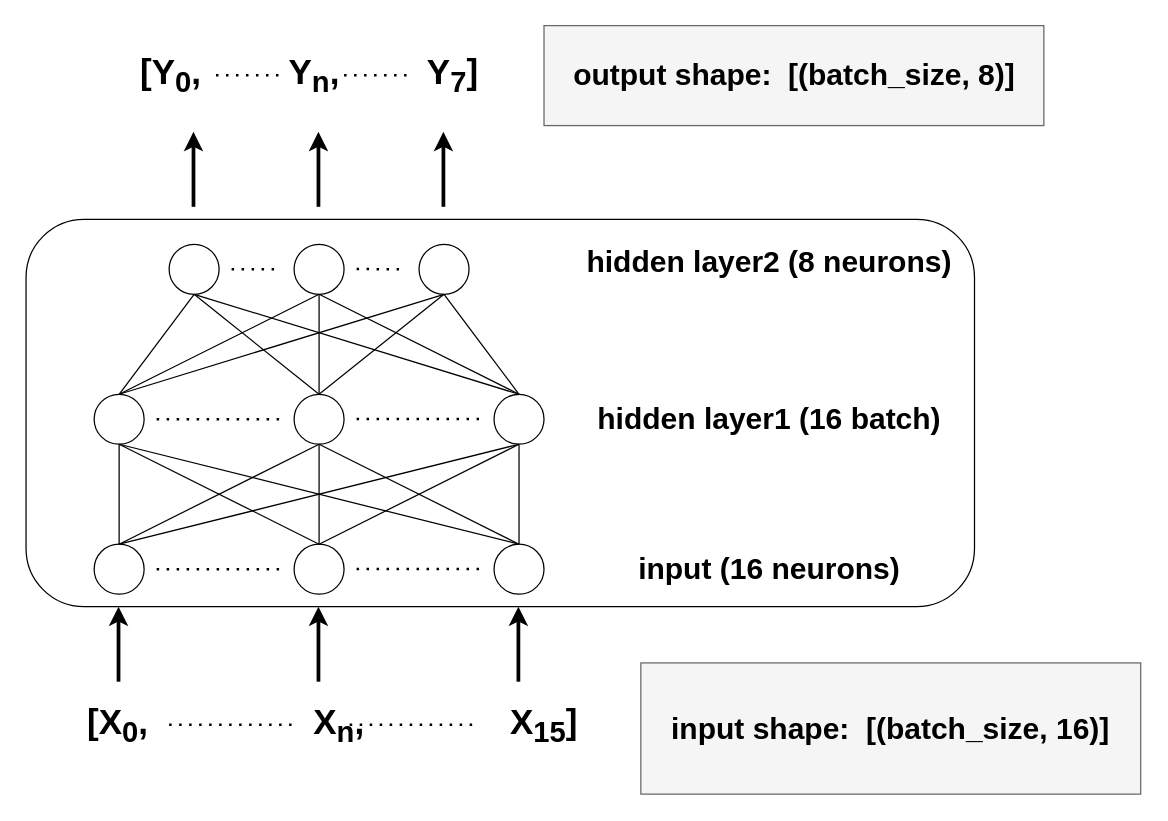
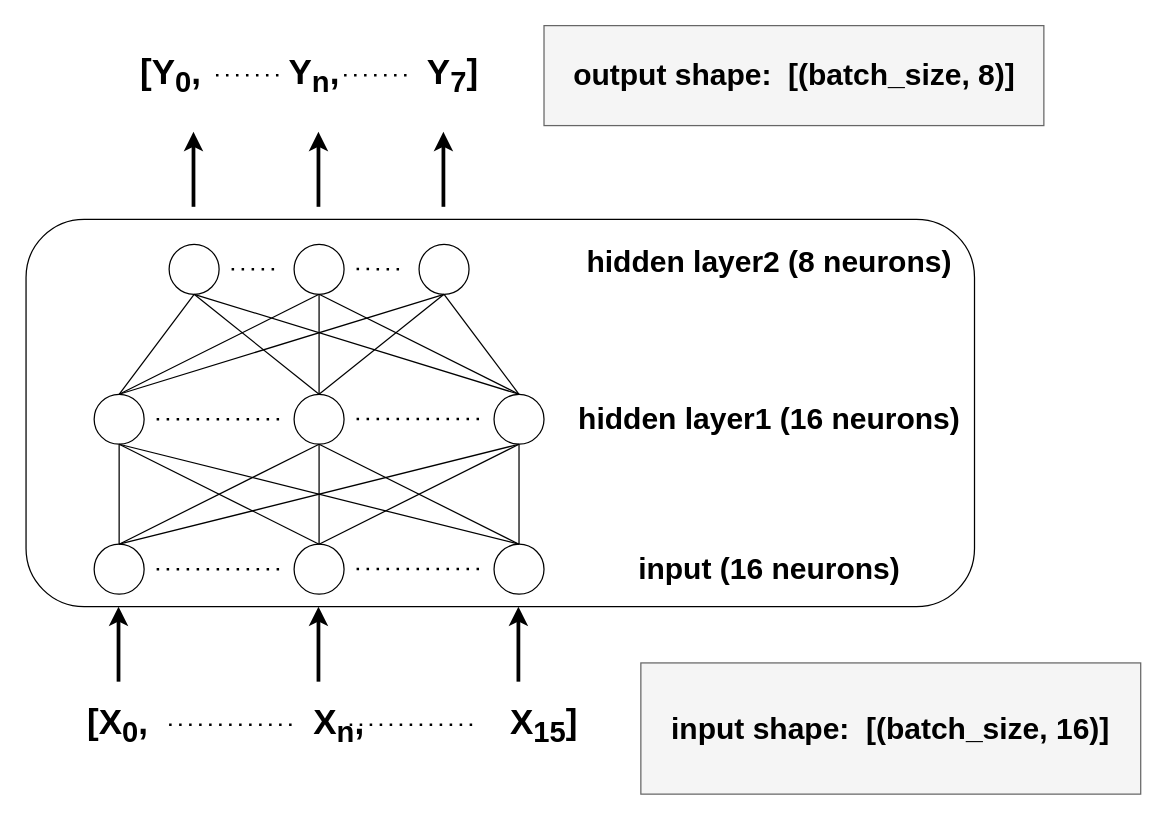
node "hidden layer1 (16 batch)": label "hidden layer1 (16 batch)" -> "hidden layer1 (16 neurons)"
